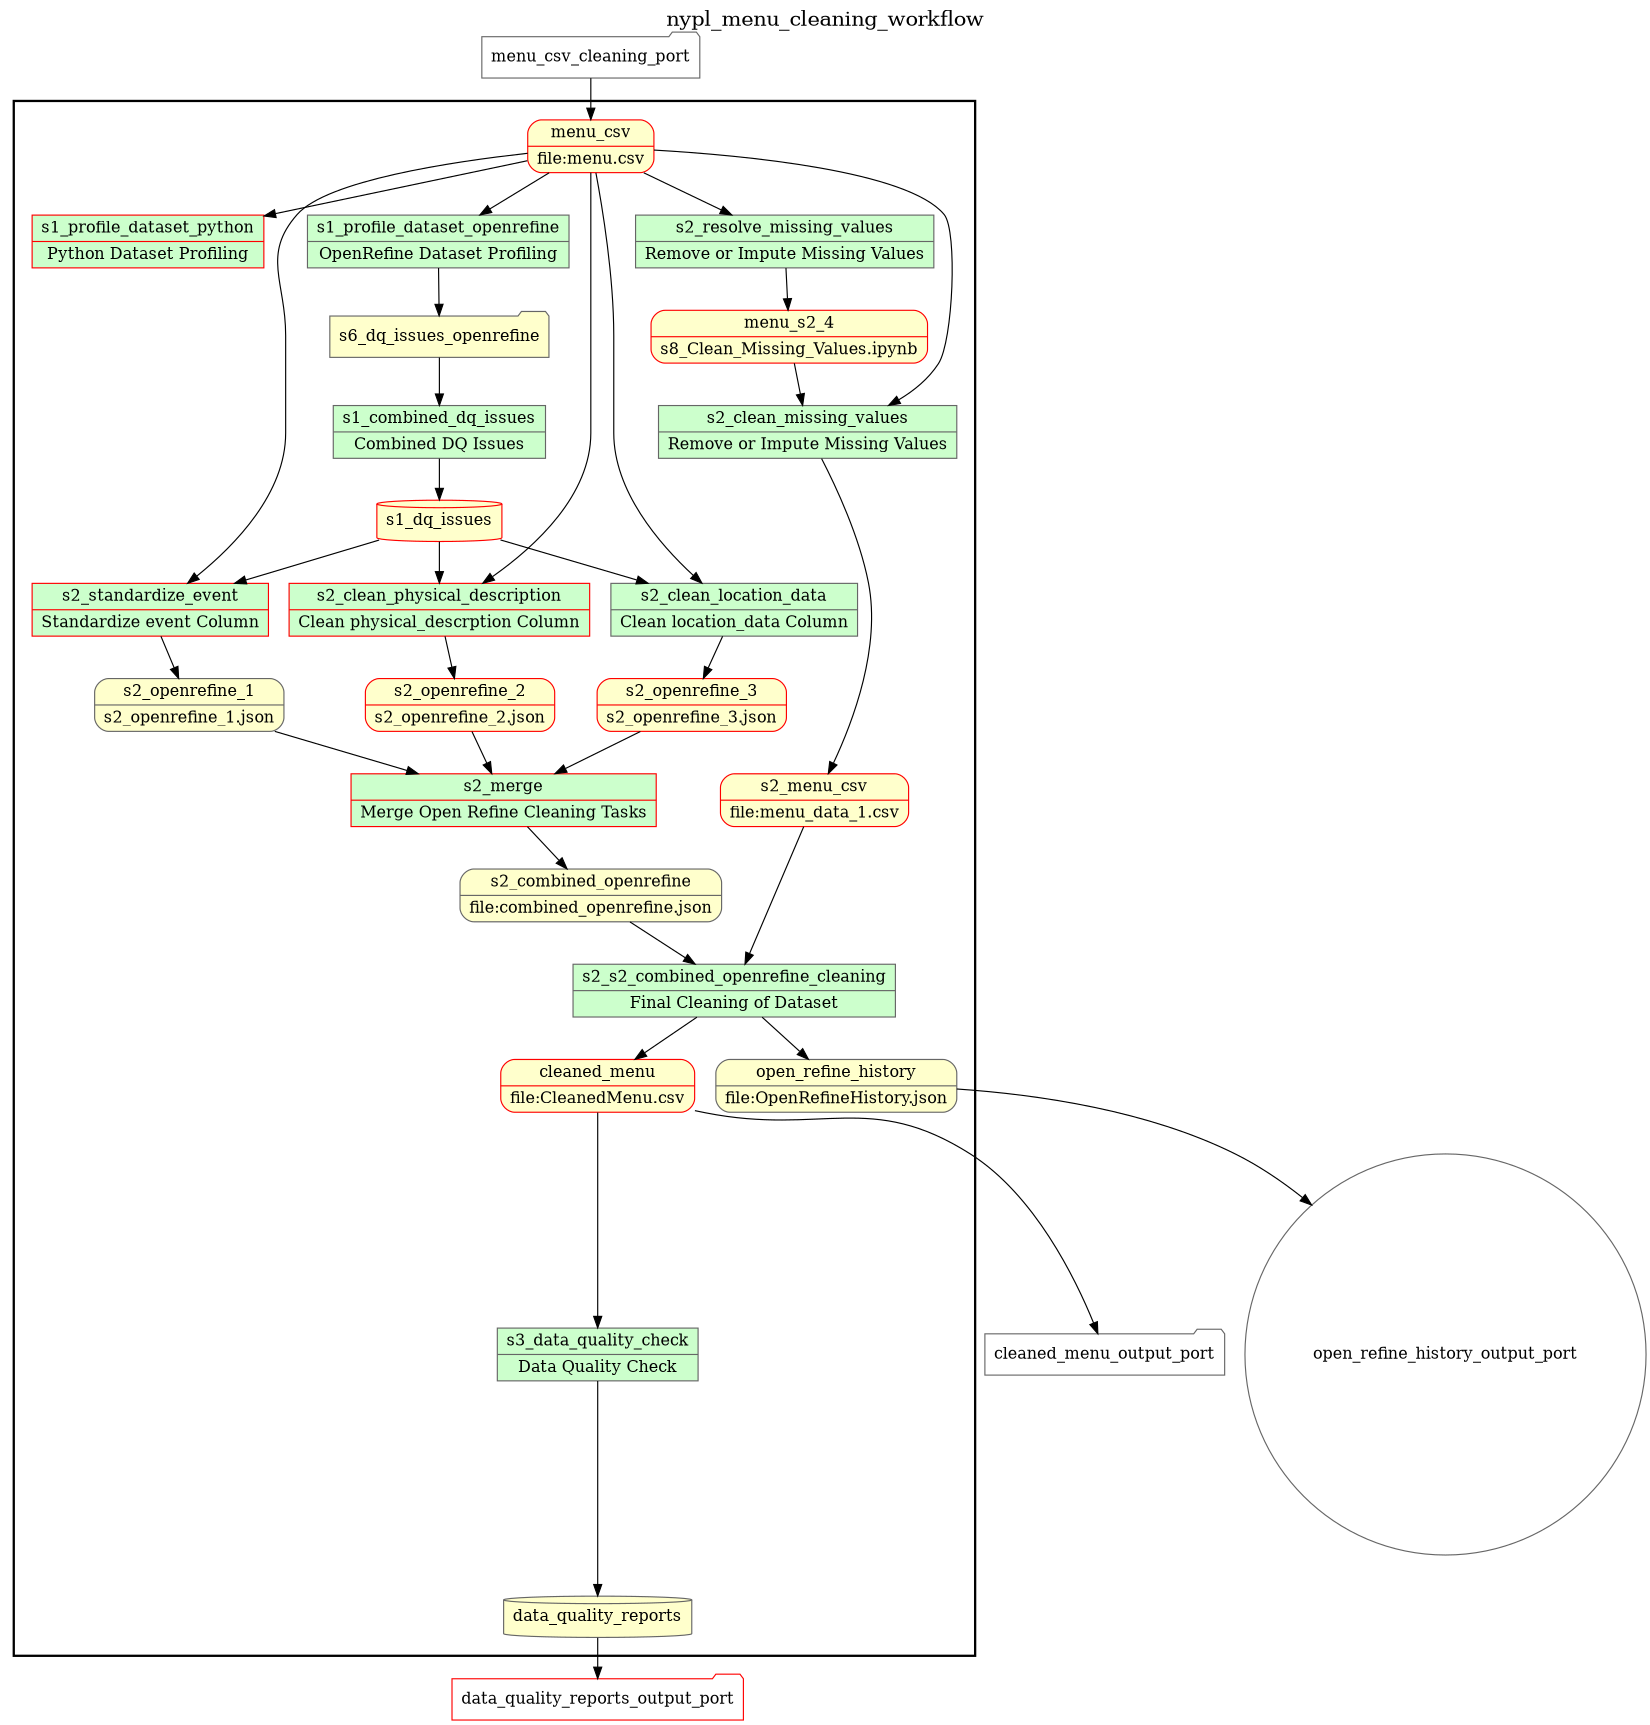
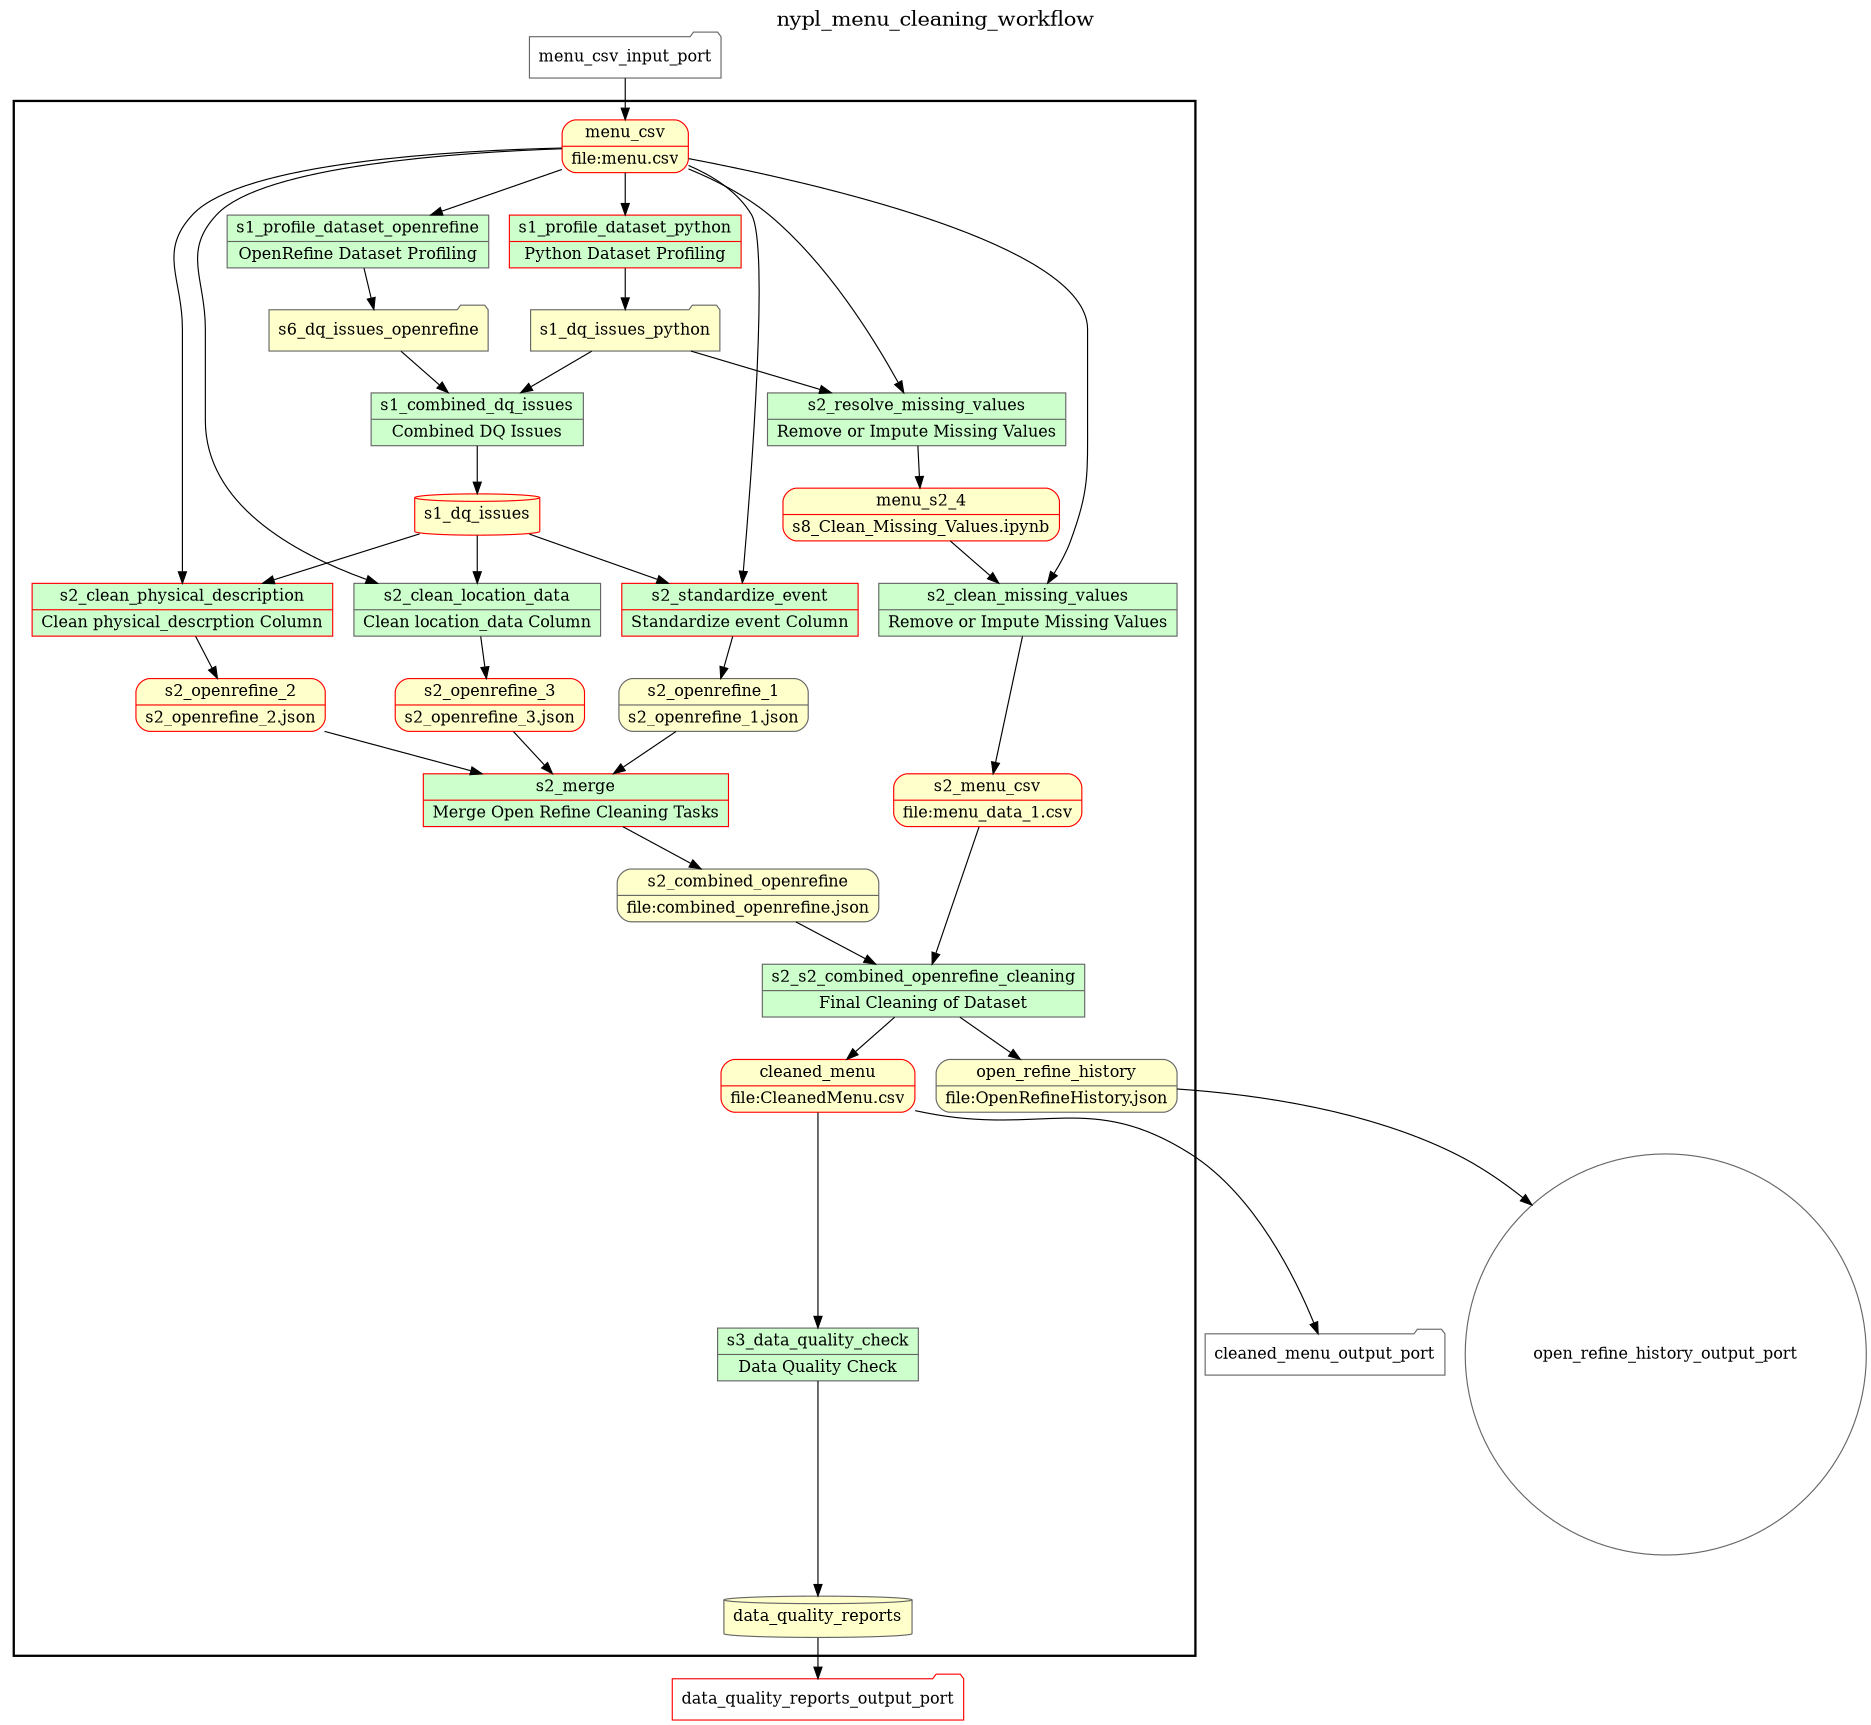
node "menu_csv_cleaning_port": label "menu_csv_cleaning_port" -> "menu_csv_input_port"
node "s1_dq_issues_python": added
